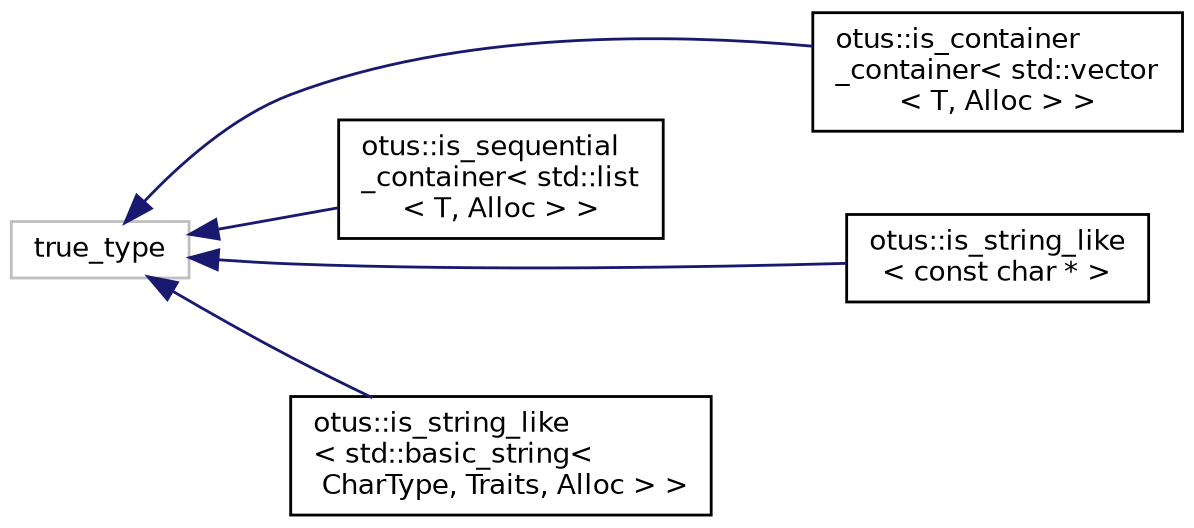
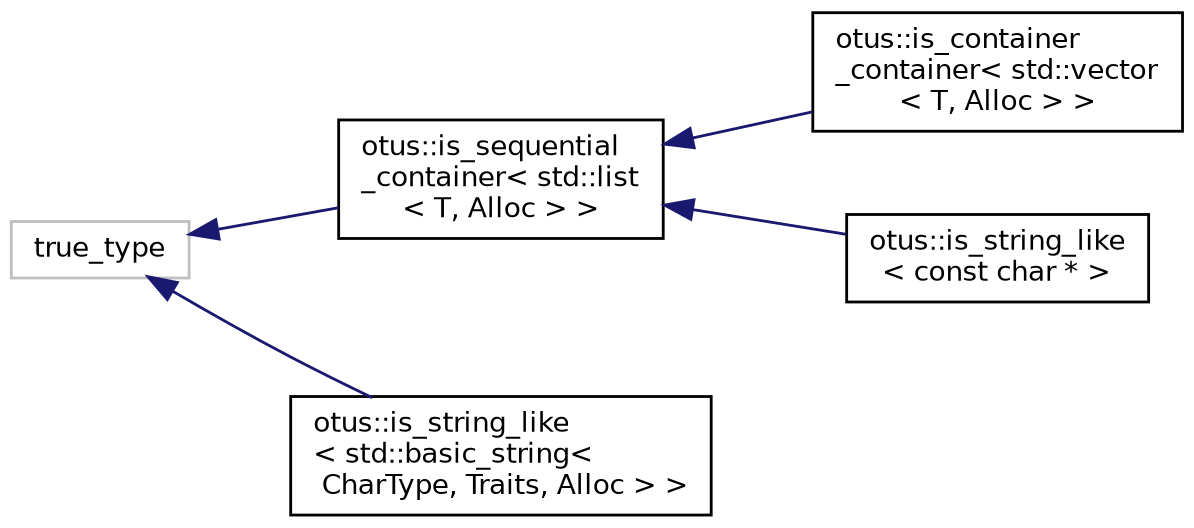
edge "otus::is_container _container< std::vector < T, Alloc > >" -> "true_type": now "otus::is_container _container< std::vector < T, Alloc > >" -> "otus::is_sequential _container< std::list < T, Alloc > >"
edge "otus::is_string_like < const char * >" -> "true_type": now "otus::is_string_like < const char * >" -> "otus::is_sequential _container< std::list < T, Alloc > >"
